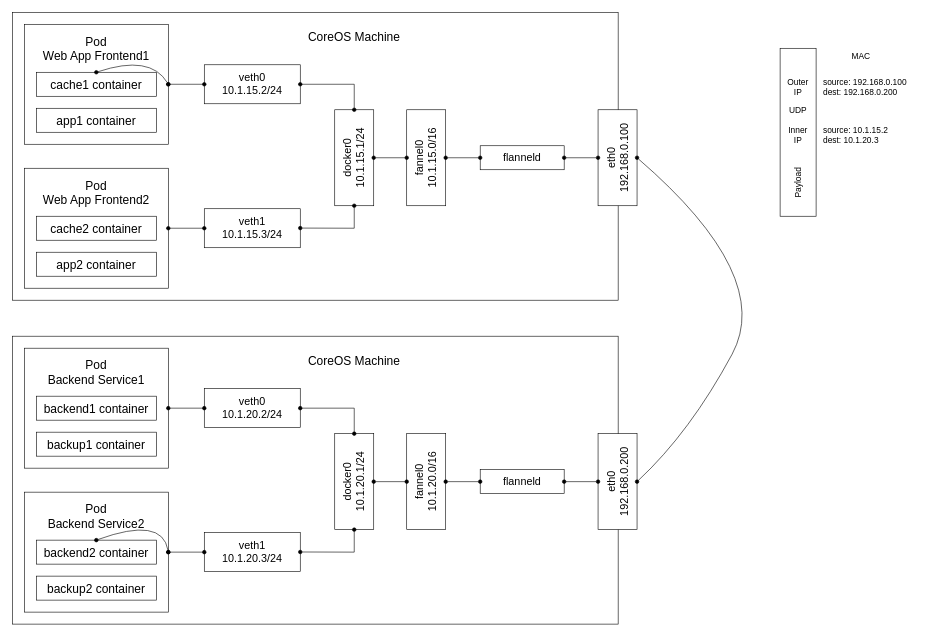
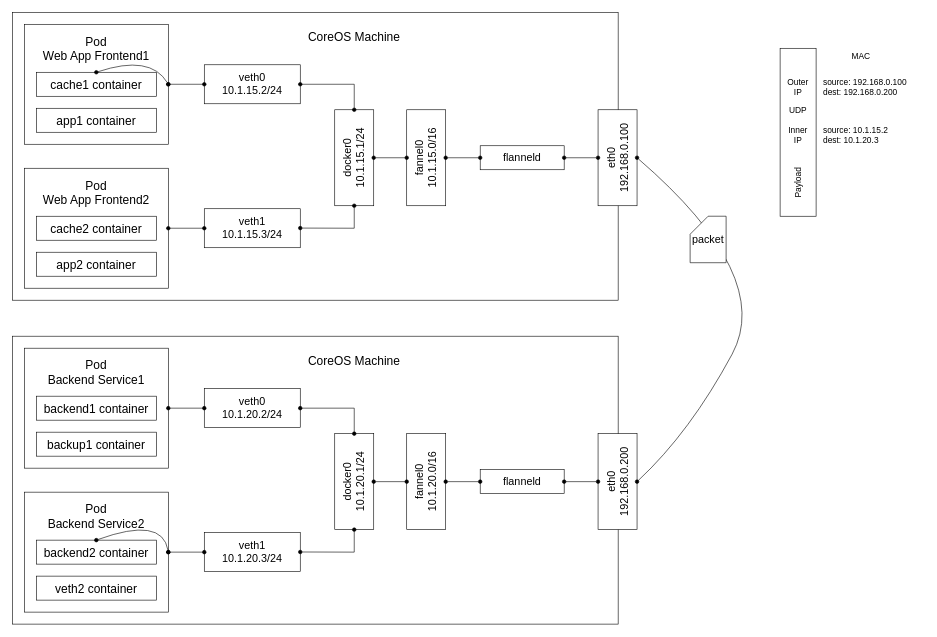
node "packet": added
node "backup2 container": label "backup2 container" -> "veth2 container"
